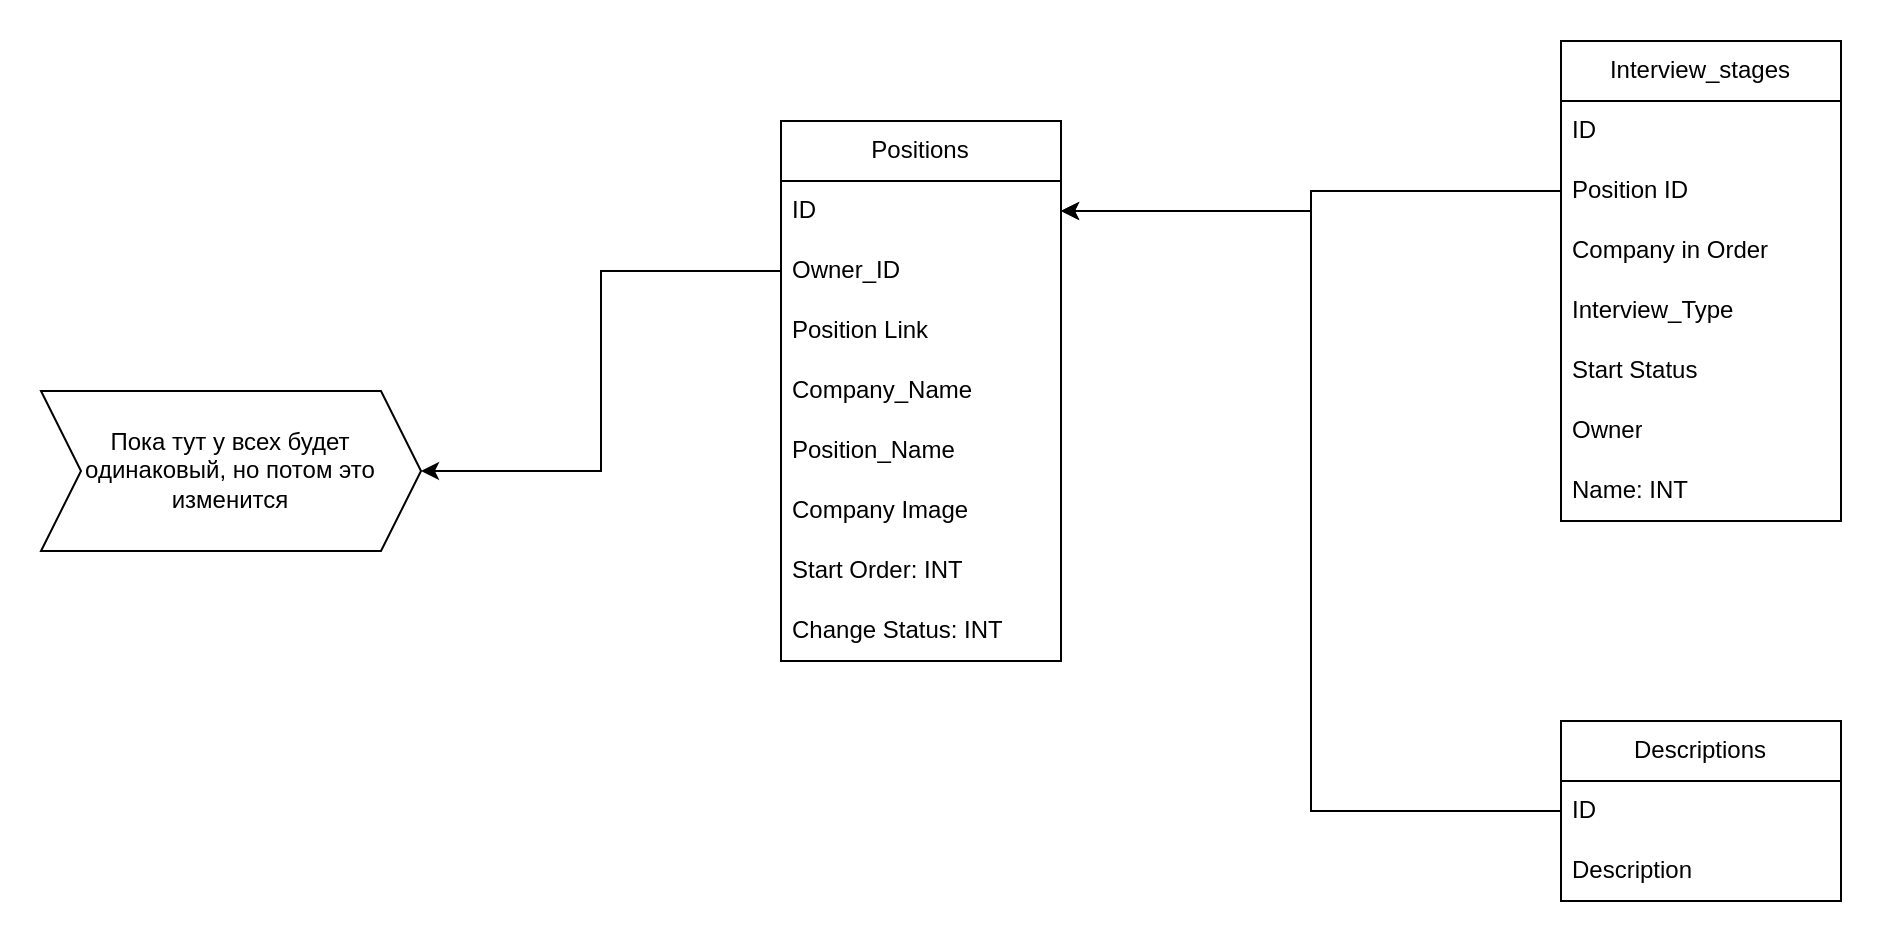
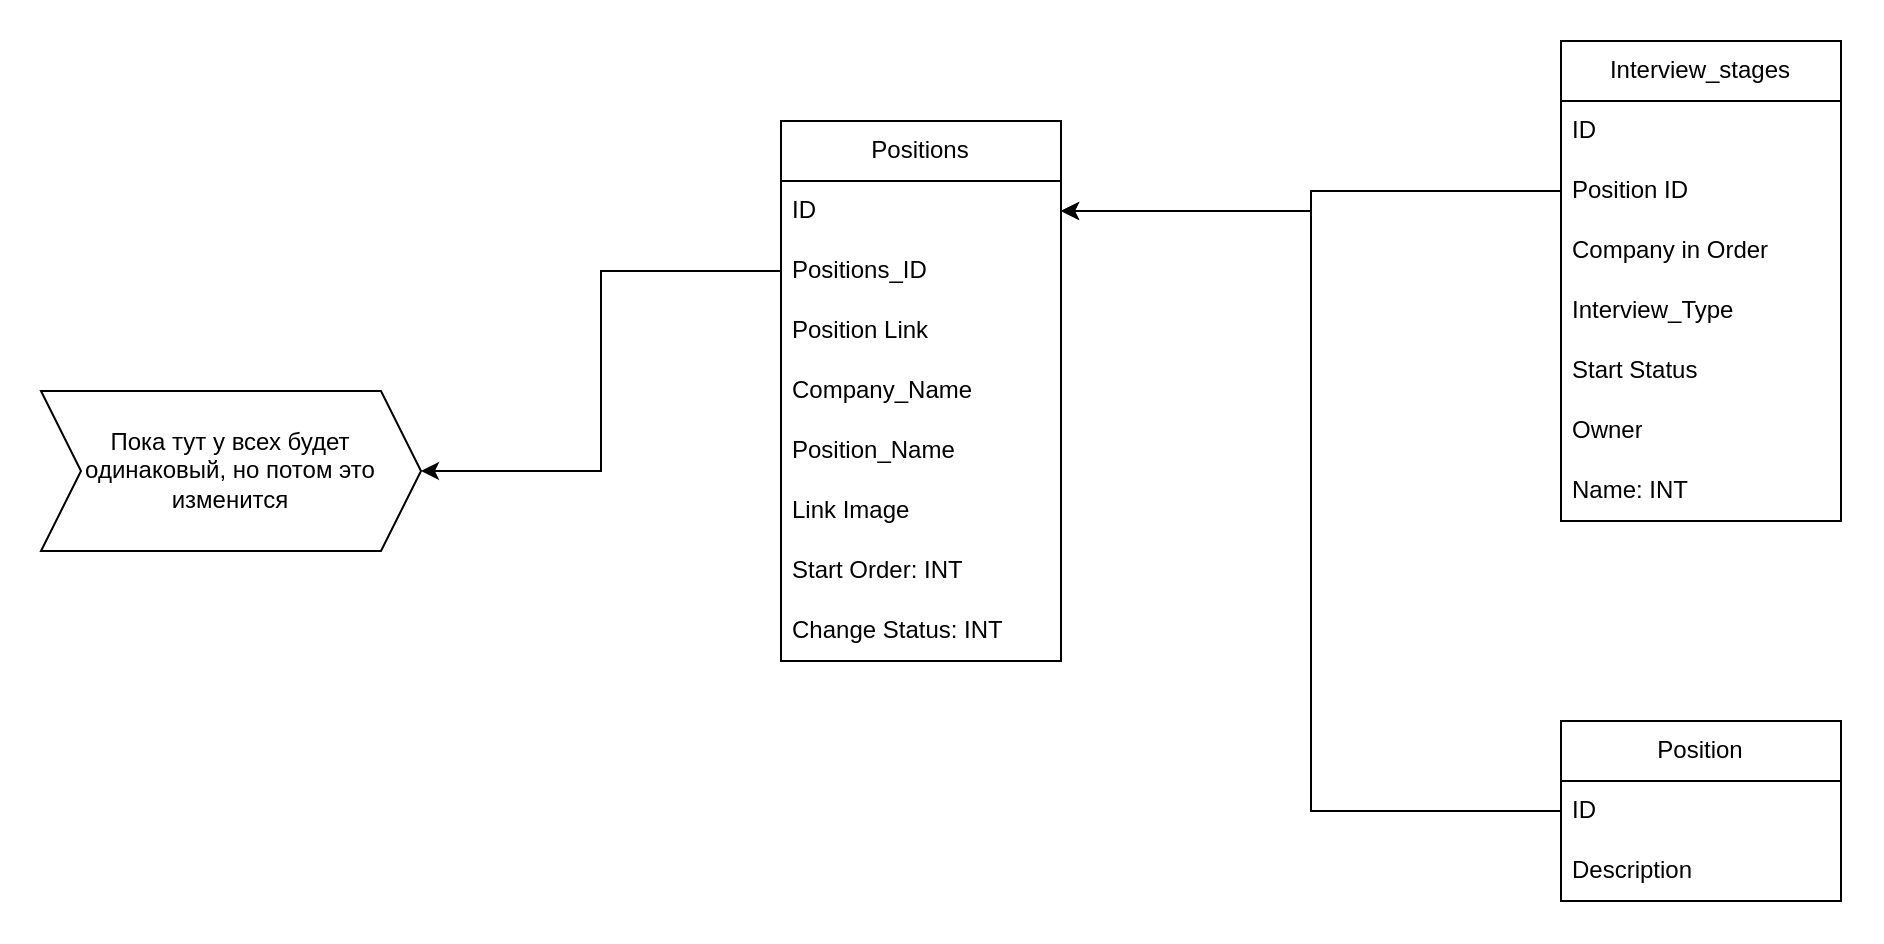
node "Owner_ID": label "Owner_ID" -> "Positions_ID"
node "Company Image": label "Company Image" -> "Link Image"
node "Descriptions": label "Descriptions" -> "Position"
